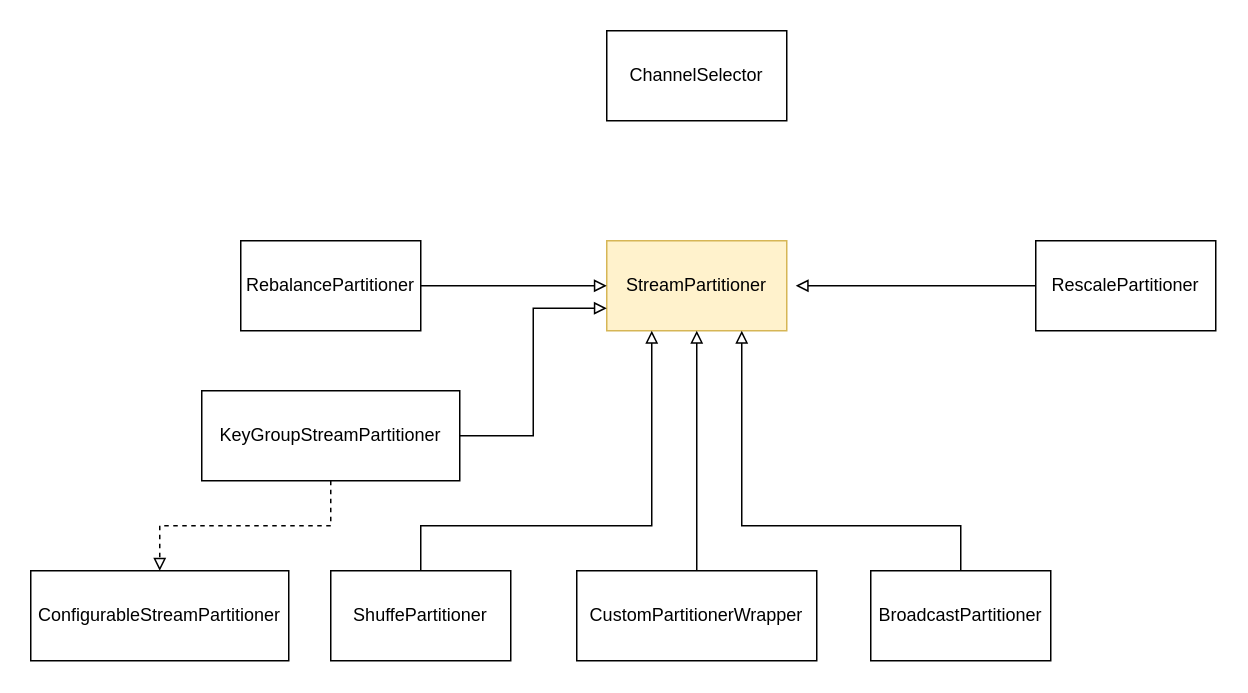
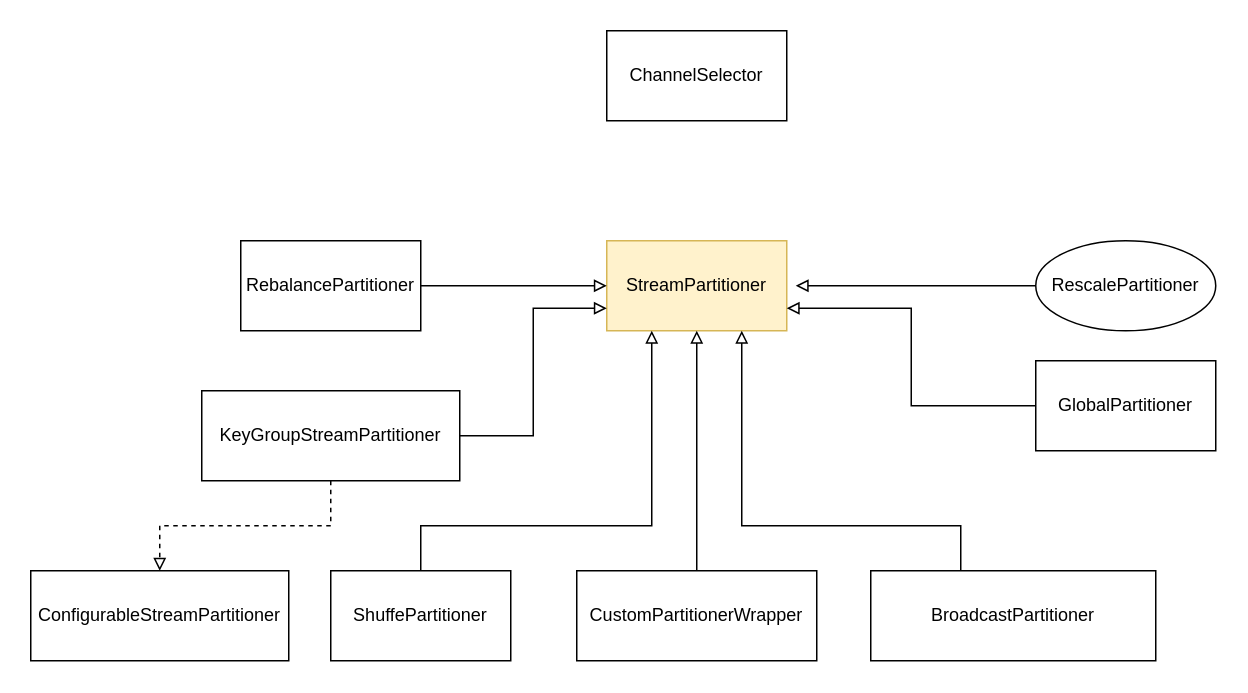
node "RescalePartitioner": shape rectangle -> ellipse
edge "GlobalPartitioner" -> "StreamPartitioner": added
node "GlobalPartitioner": added
node "BroadcastPartitioner": size 180x90 -> 285x90
